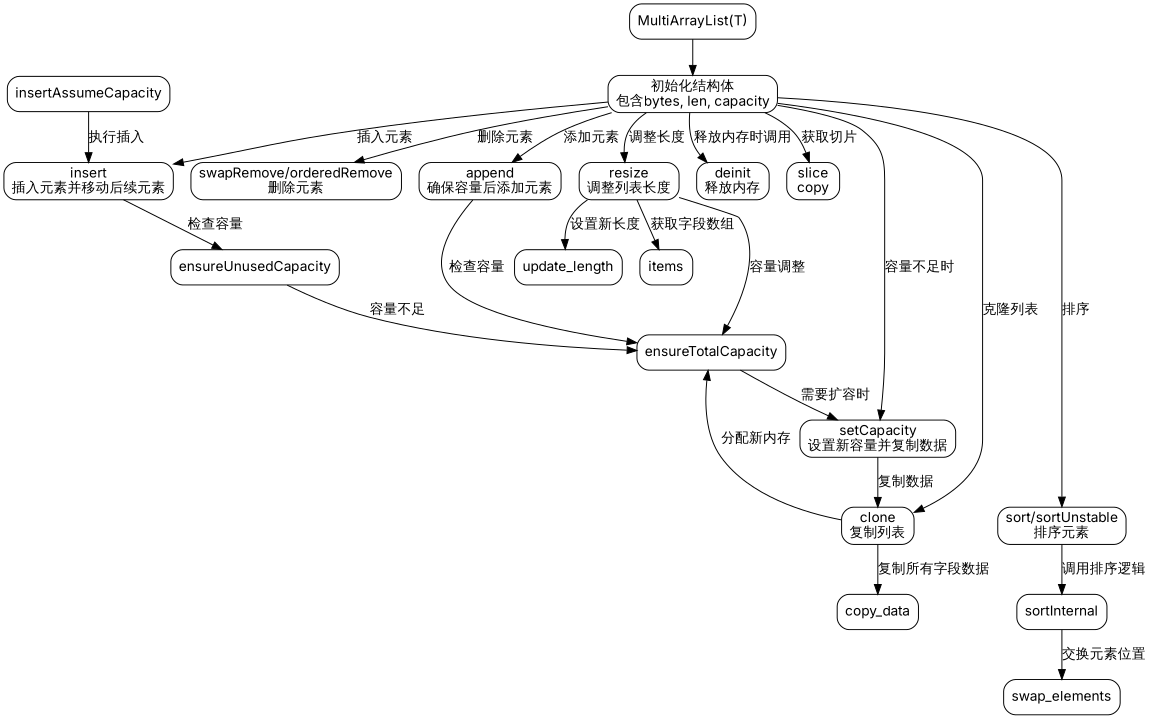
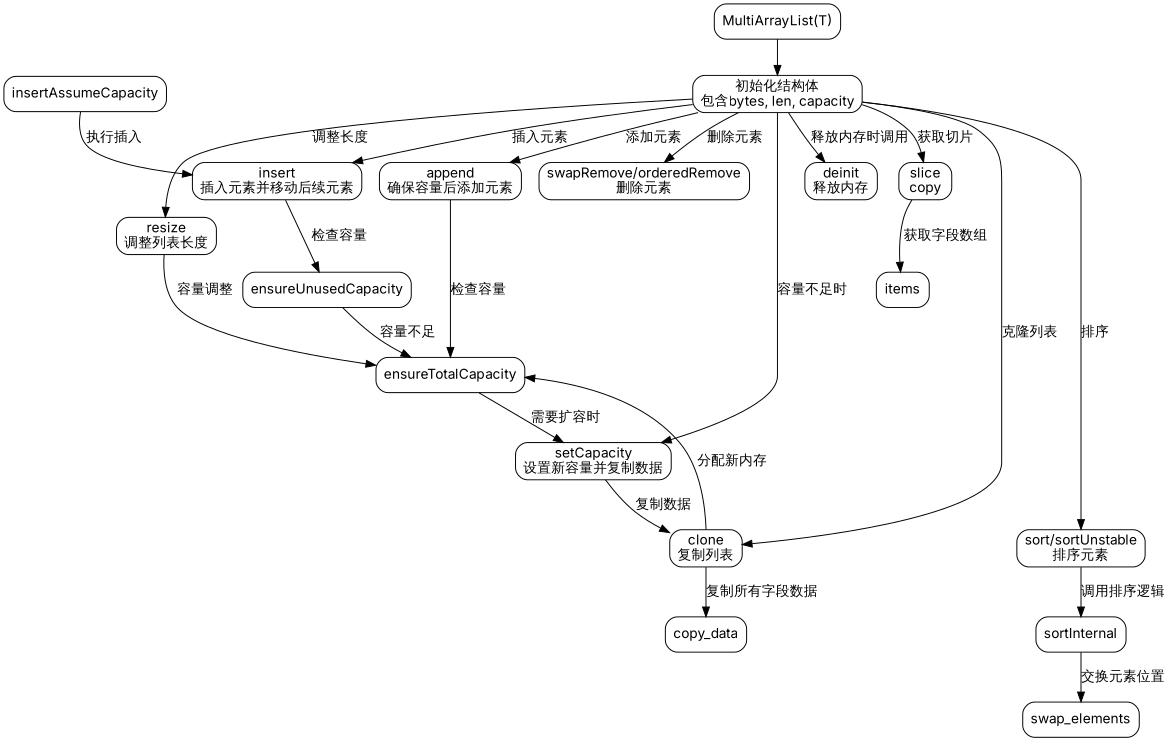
edge "resize 调整列表长度" -> "items": now "slice copy" -> "items"
node "update_length": removed
